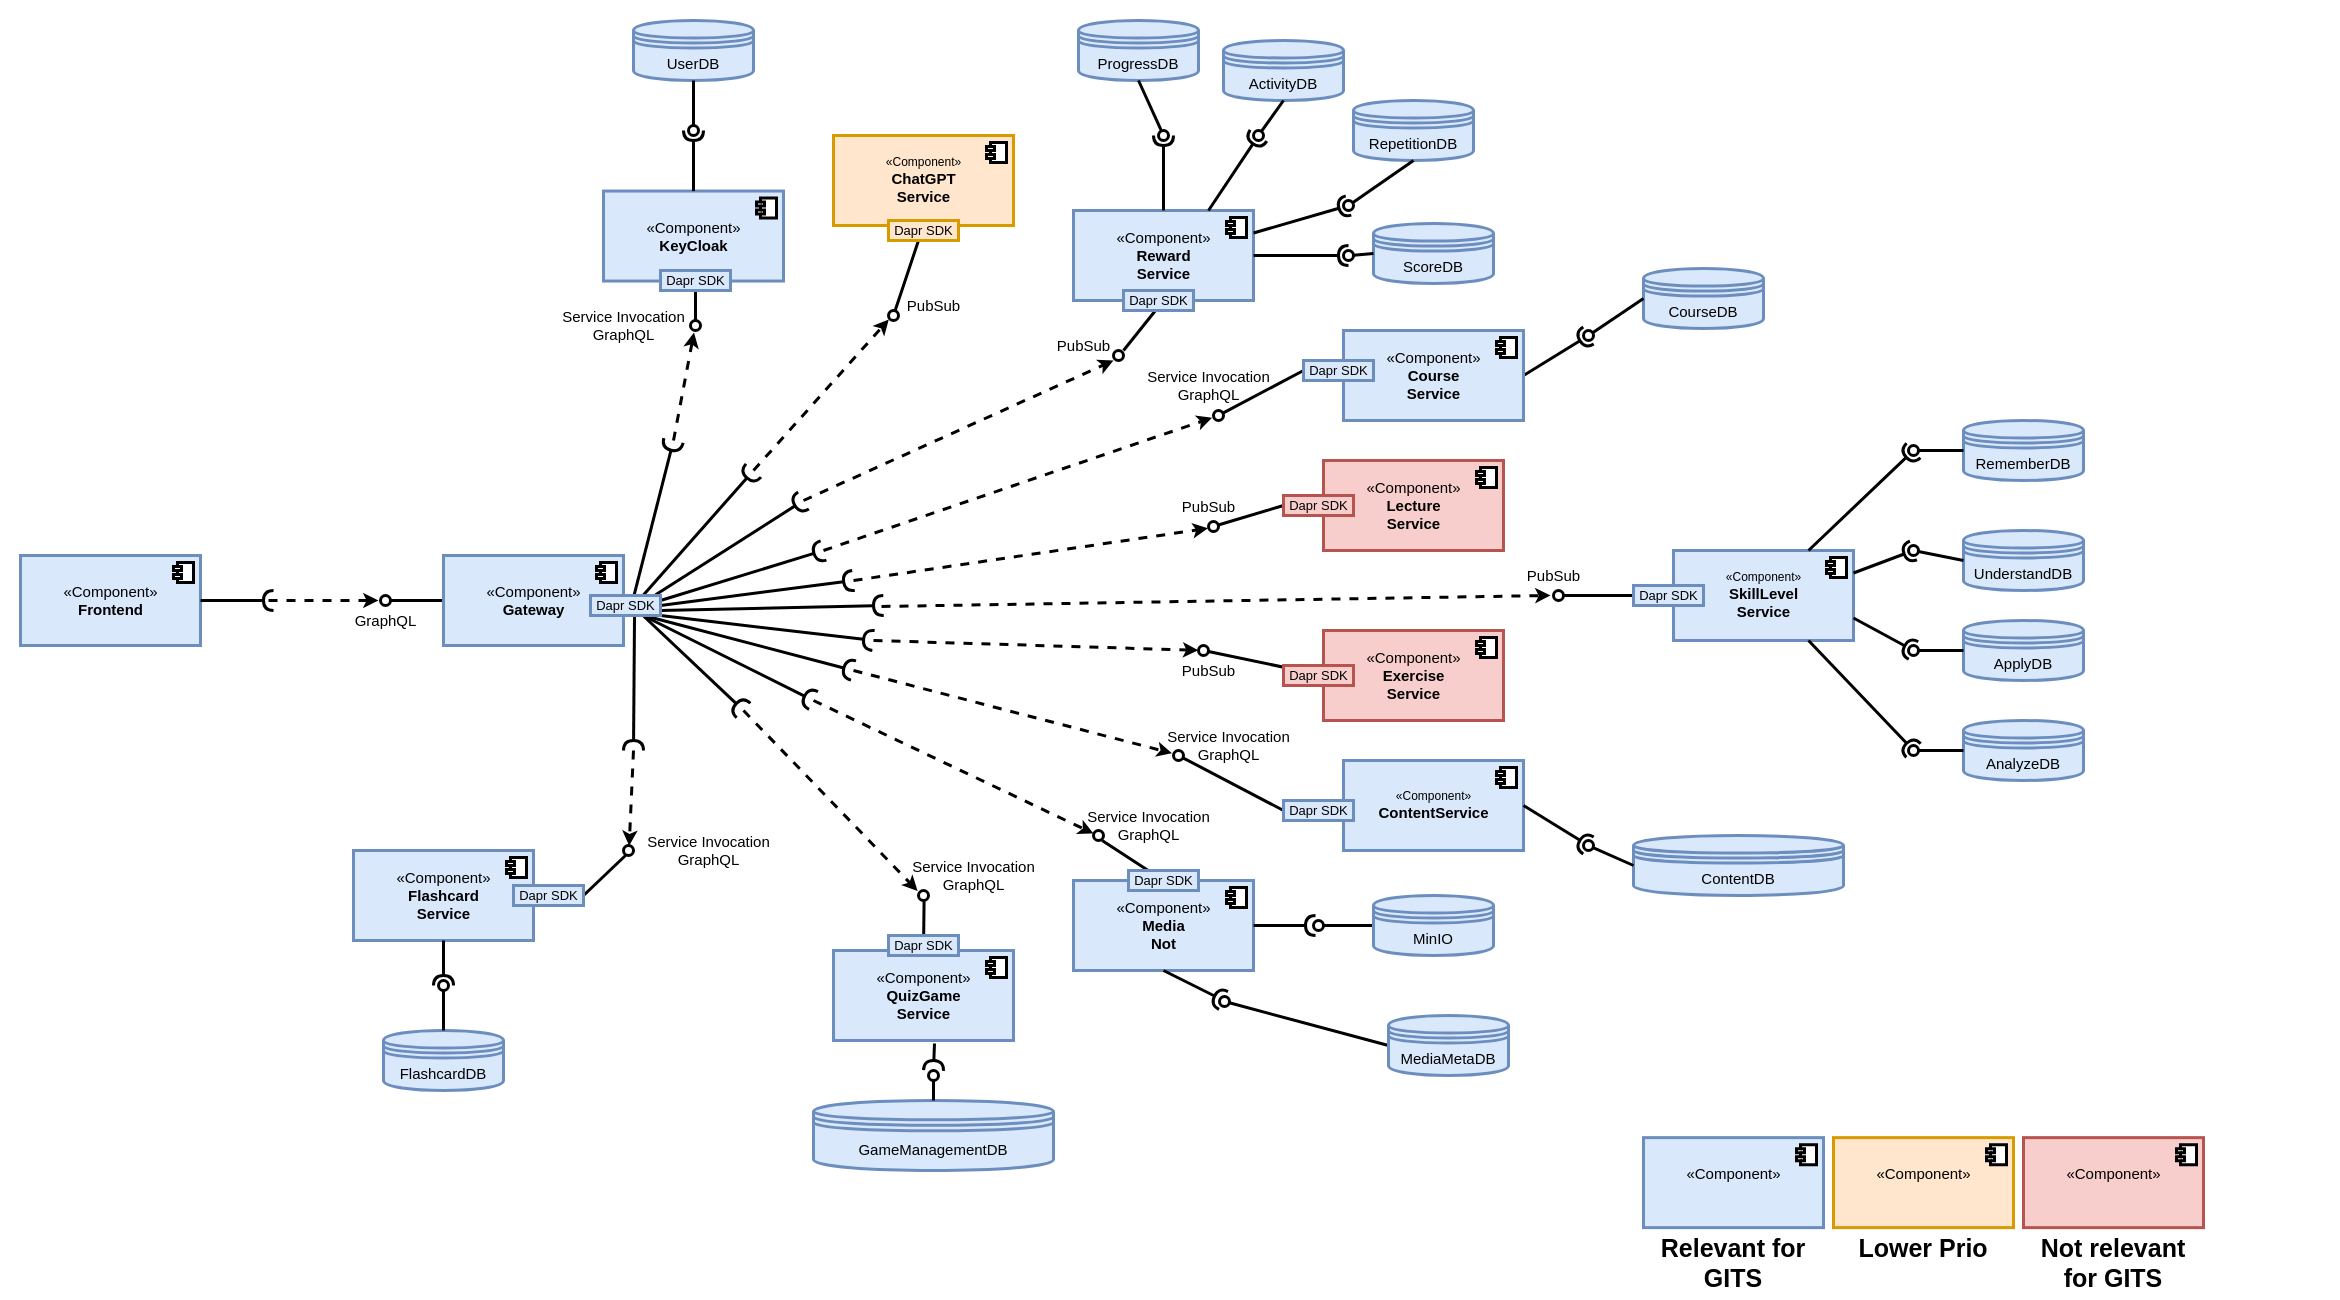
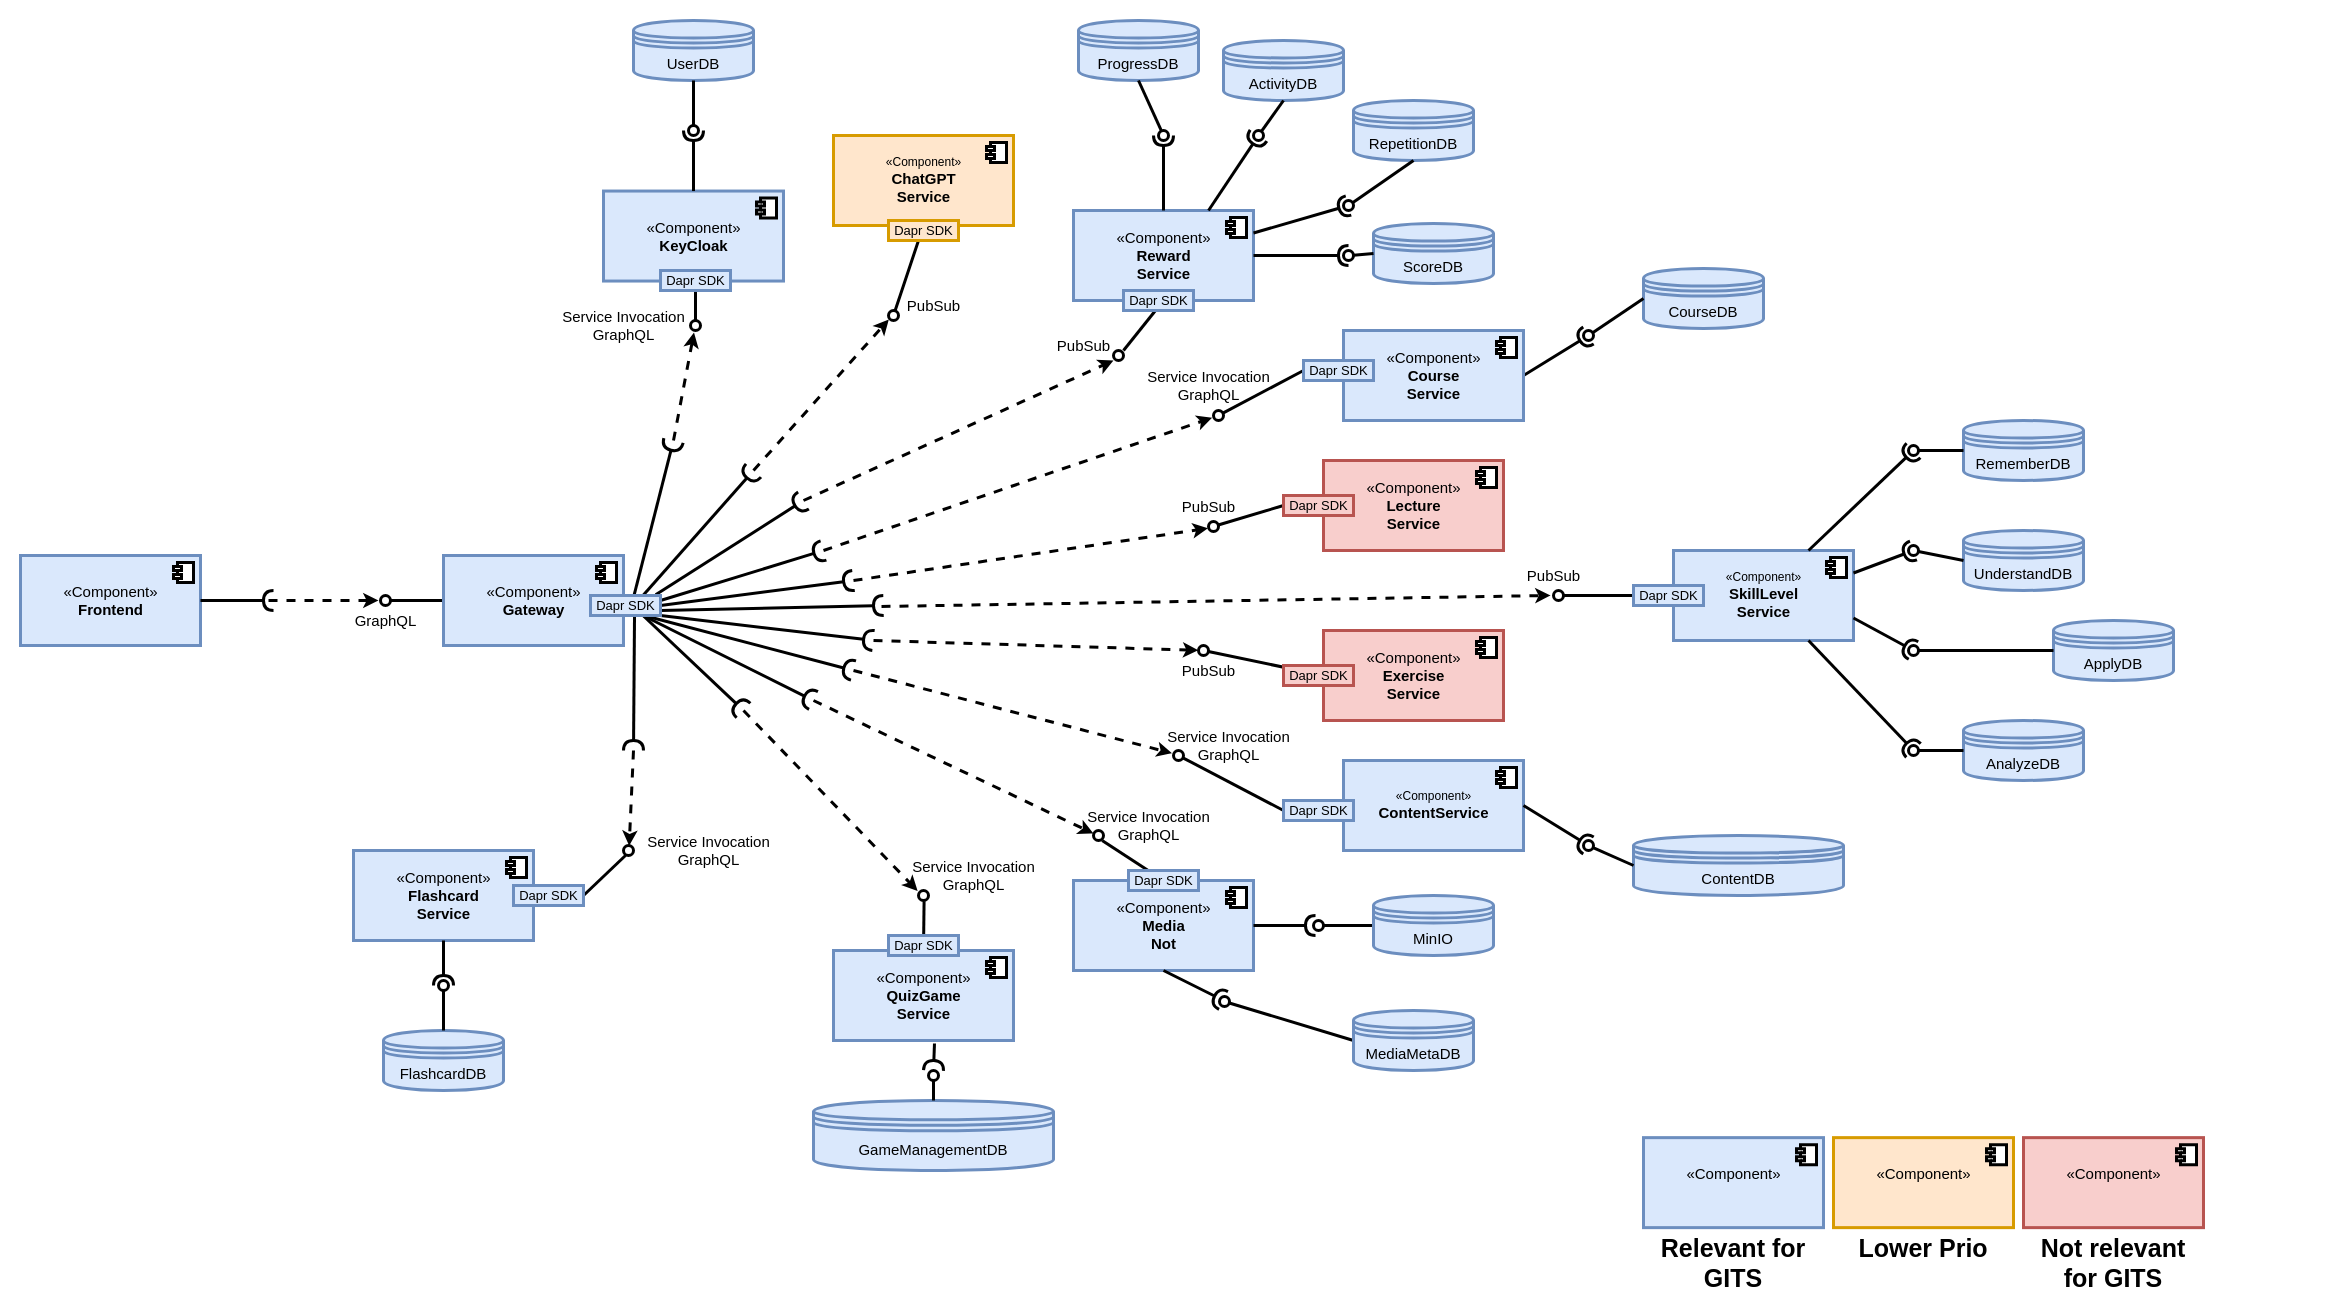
node "ApplyDB": moved (2024, 651) -> (2114, 651)
node "MediaMetaDB": moved (1449, 1046) -> (1414, 1041)
